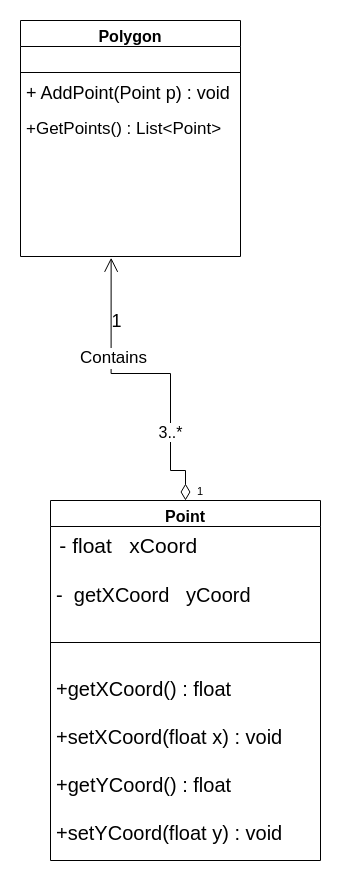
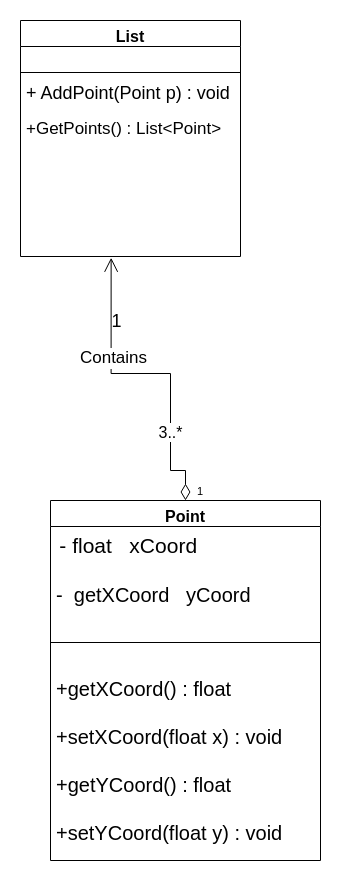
node "Polygon": label "Polygon" -> "List"
